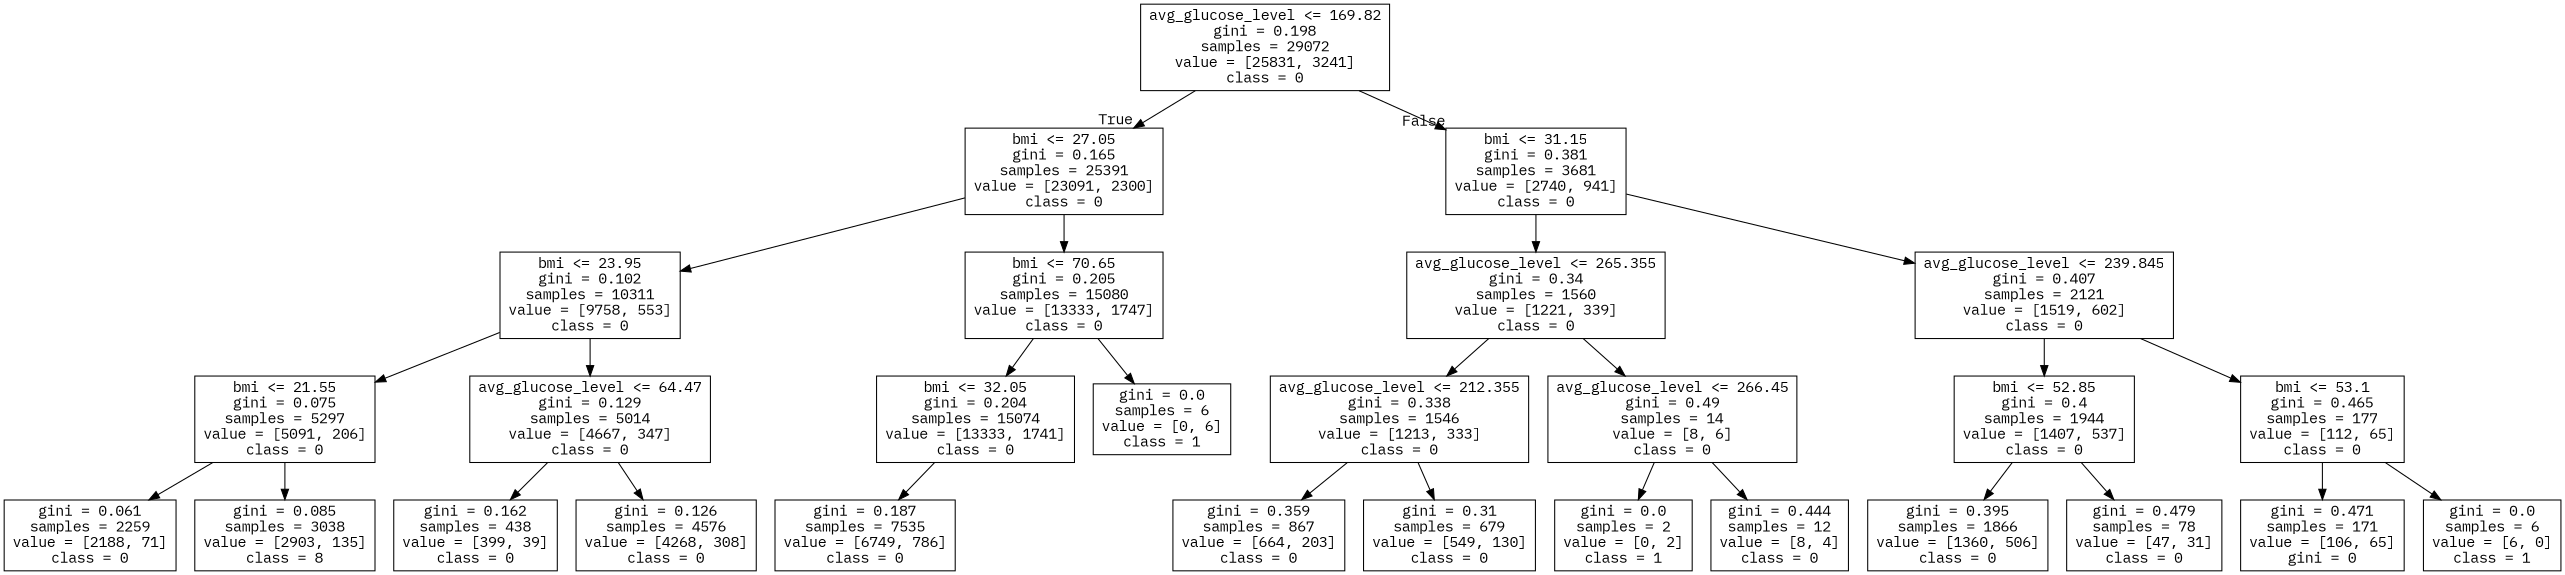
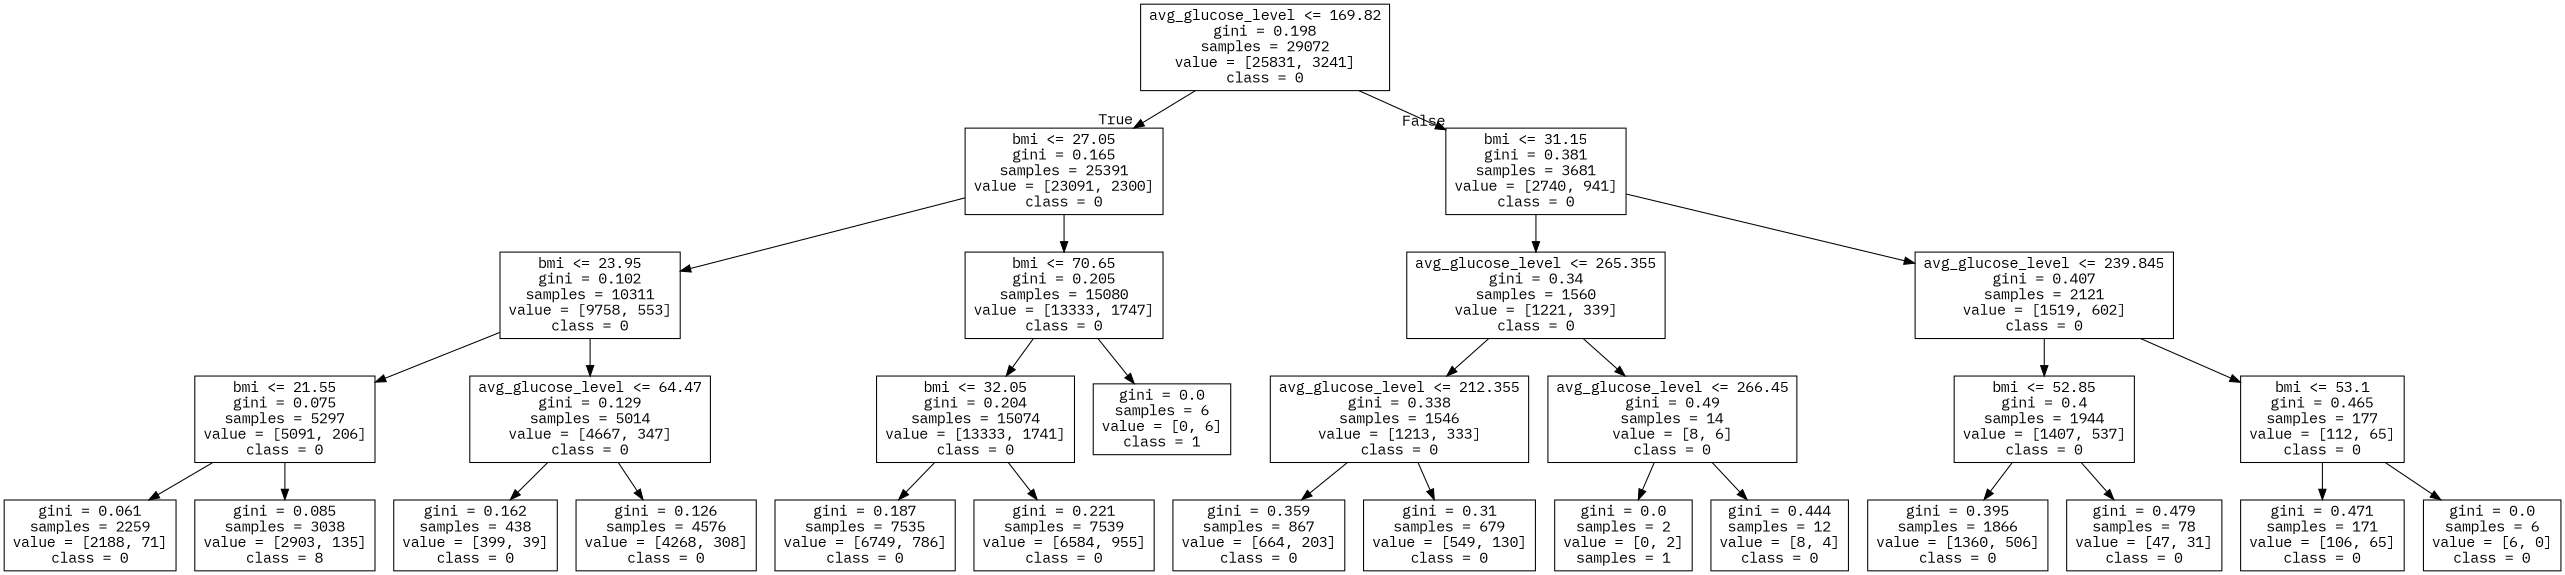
node "gini = 0.221 samples = 7539 value = [6584, 955] class = 0": added
node "gini = 0.0 samples = 2 value = [0, 2] class = 1": label "gini = 0.0 samples = 2 value = [0, 2] class = 1" -> "gini = 0.0 samples = 2 value = [0, 2] samples = 1"
node "gini = 0.471 samples = 171 value = [106, 65] gini = 0": label "gini = 0.471 samples = 171 value = [106, 65] gini = 0" -> "gini = 0.471 samples = 171 value = [106, 65] class = 0"
node "gini = 0.0 samples = 6 value = [6, 0] class = 1": label "gini = 0.0 samples = 6 value = [6, 0] class = 1" -> "gini = 0.0 samples = 6 value = [6, 0] class = 0"
